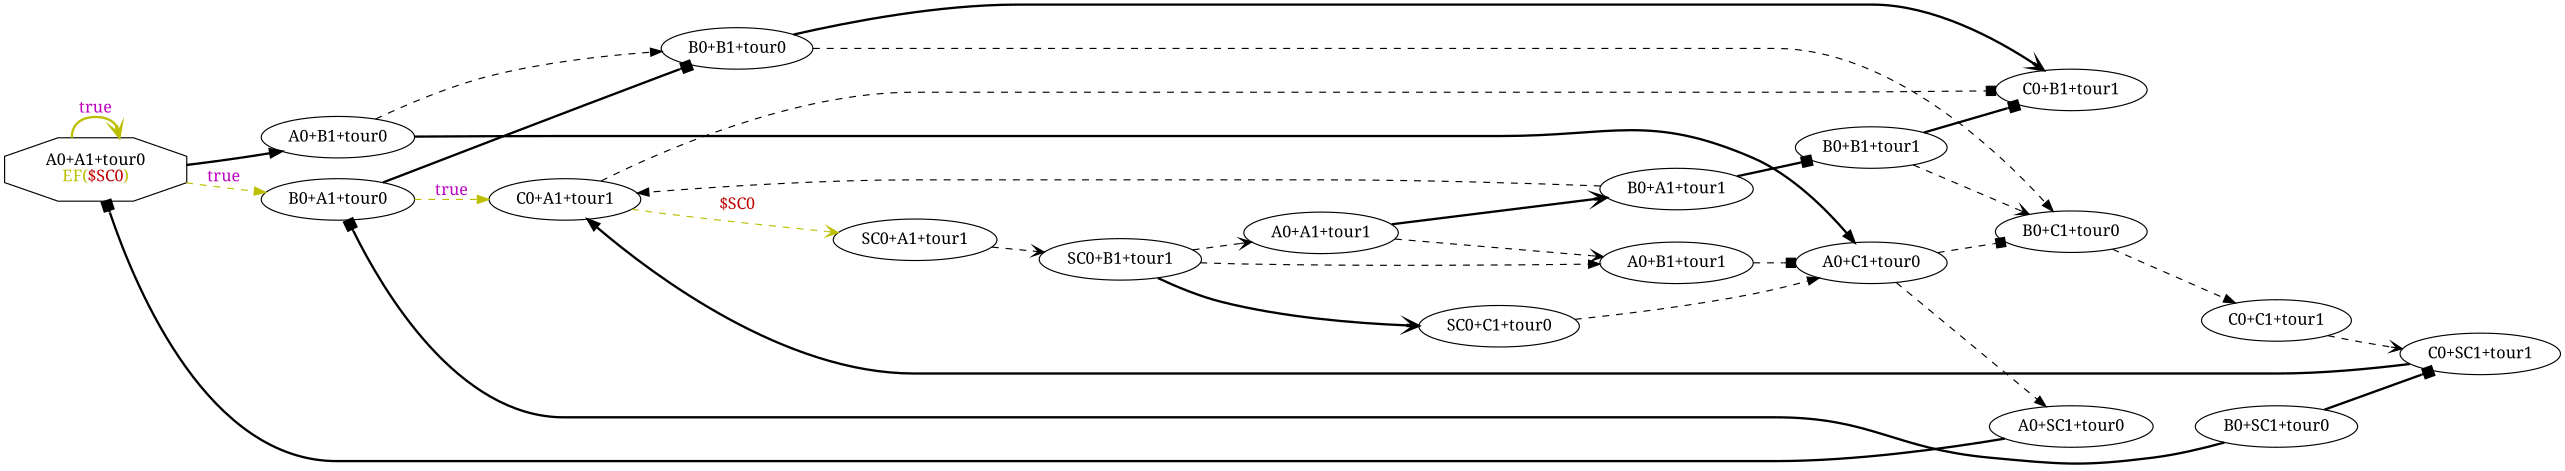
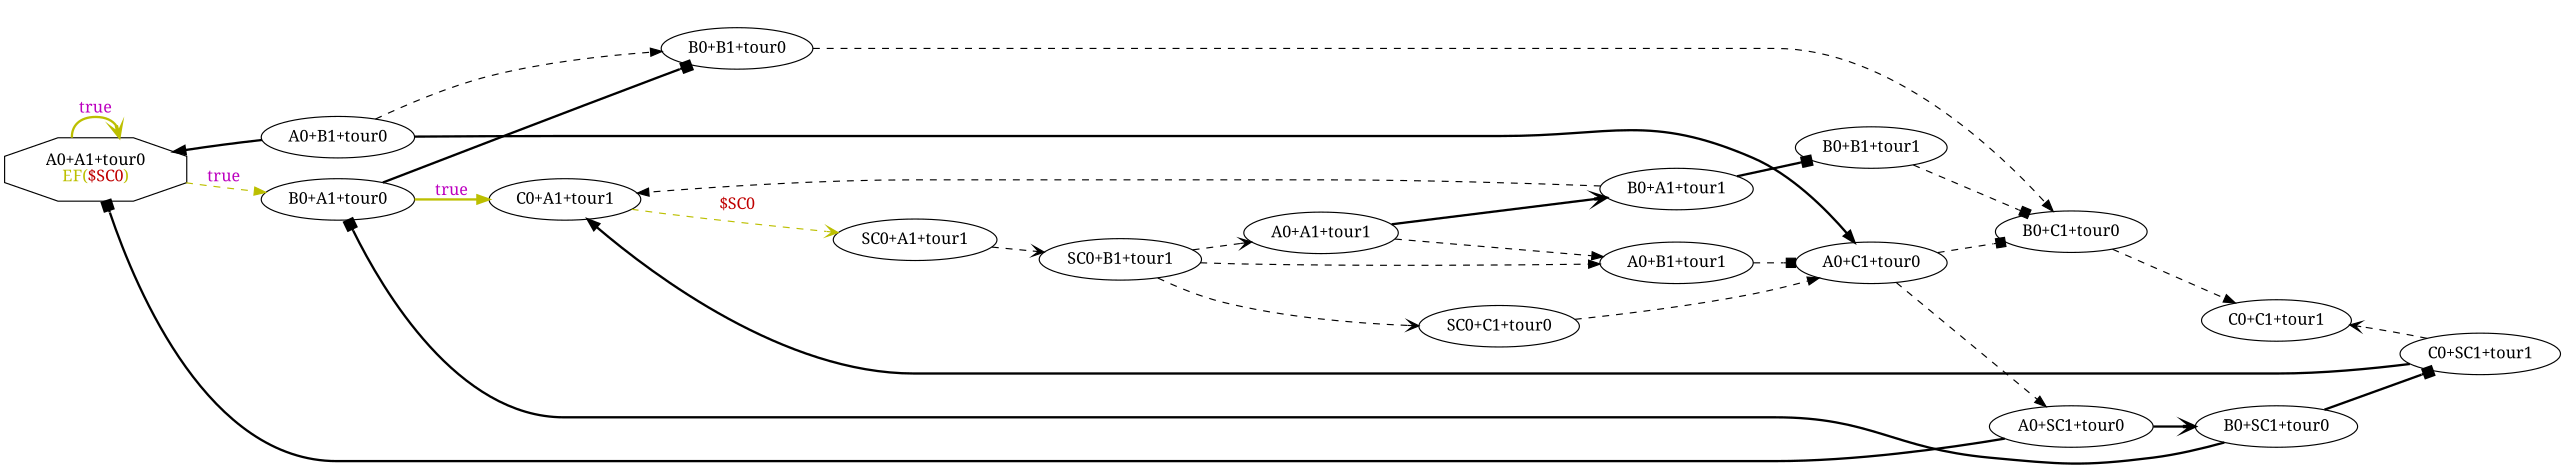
node "C0+B1+tour1": removed
edge "A0+A1+tour0" -> "A0+B1+tour0": reversed
edge "B0+B1+tour1" -> "B0+C1+tour0": arrowhead vee -> box
edge "B0+A1+tour0" -> "C0+A1+tour1": style dashed -> bold
edge "A0+A1+tour1" -> "A0+B1+tour1": arrowhead vee -> normal
edge "SC0+B1+tour1" -> "SC0+C1+tour0": style bold -> dashed
edge "C0+C1+tour1" -> "C0+SC1+tour1": reversed
edge "A0+SC1+tour0" -> "B0+SC1+tour0": added
